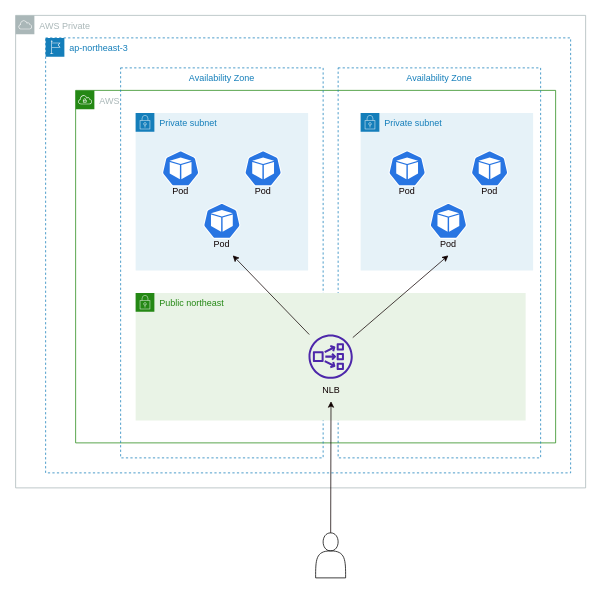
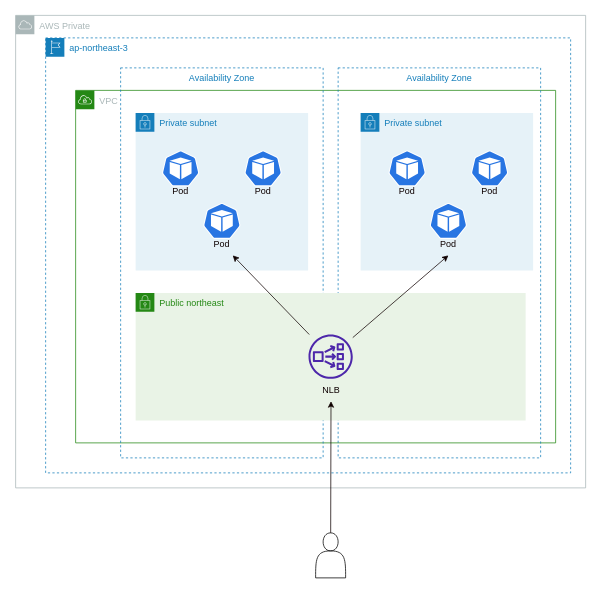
node "AWS": label "AWS" -> "VPC"
